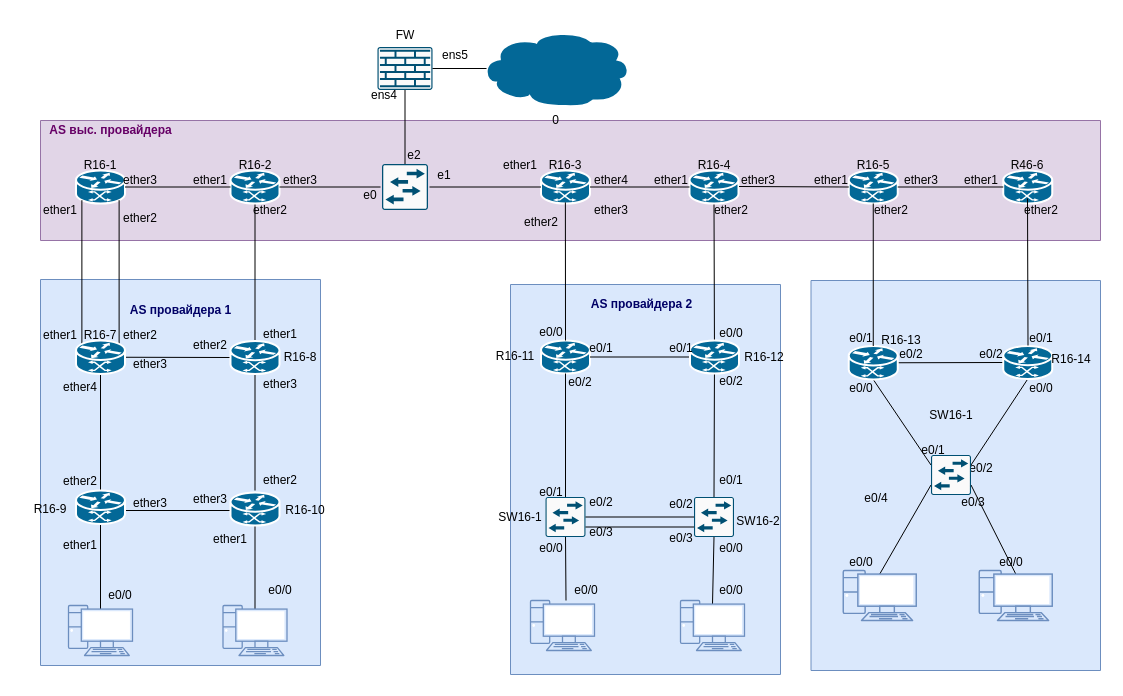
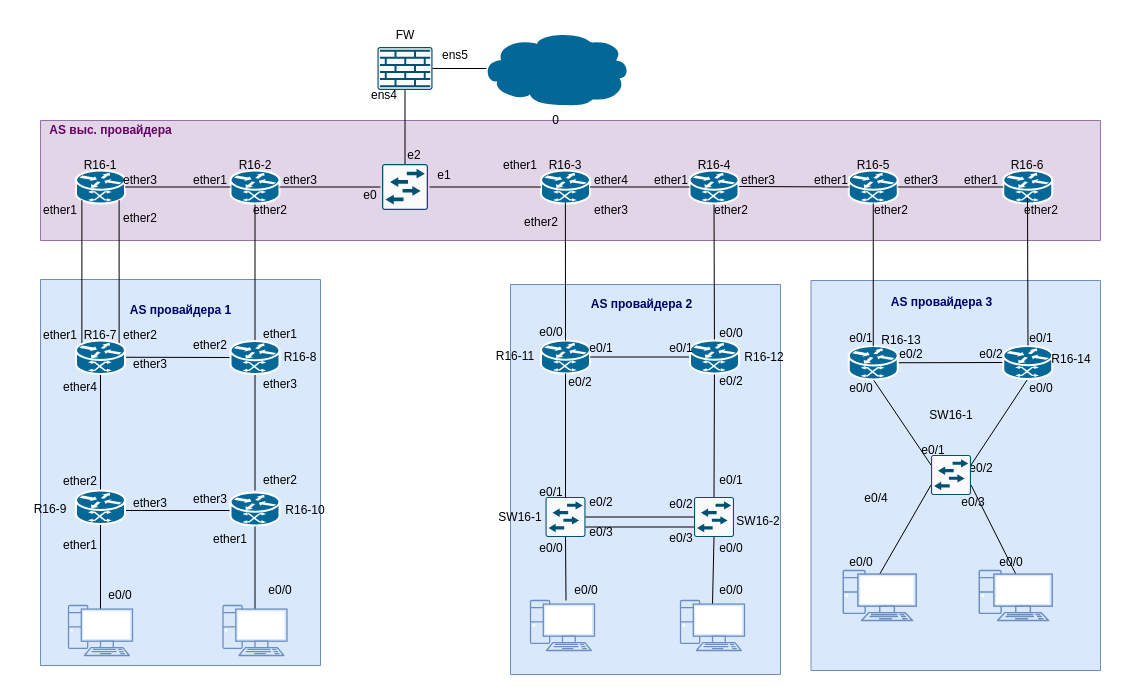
node "R46-6": label "R46-6" -> "R16-6"
node "AS провайдера 3": added
